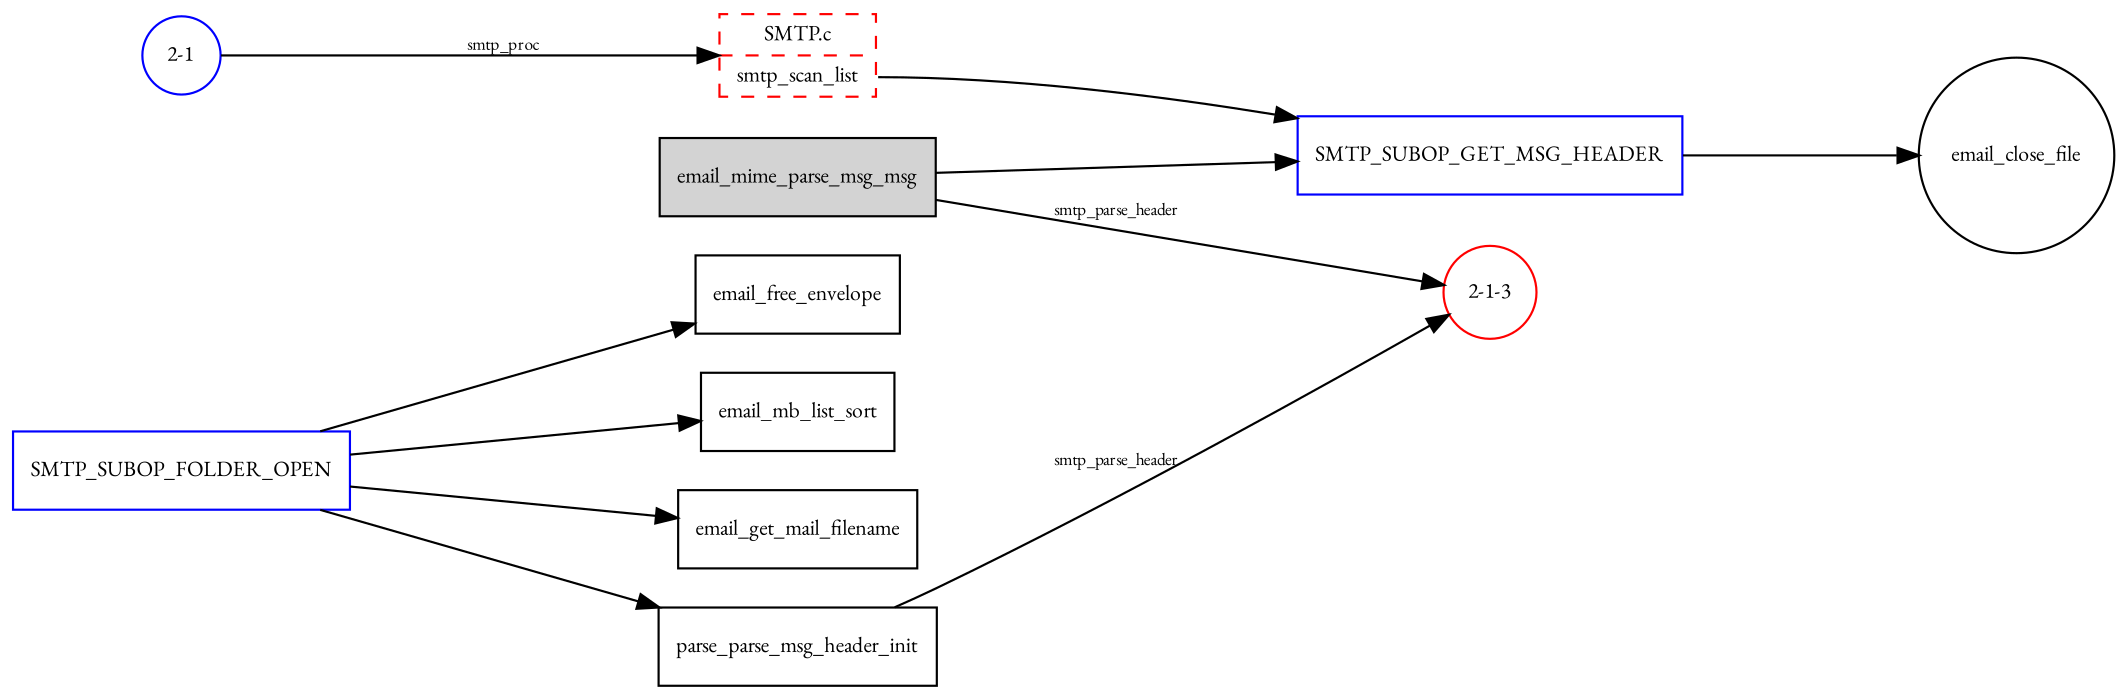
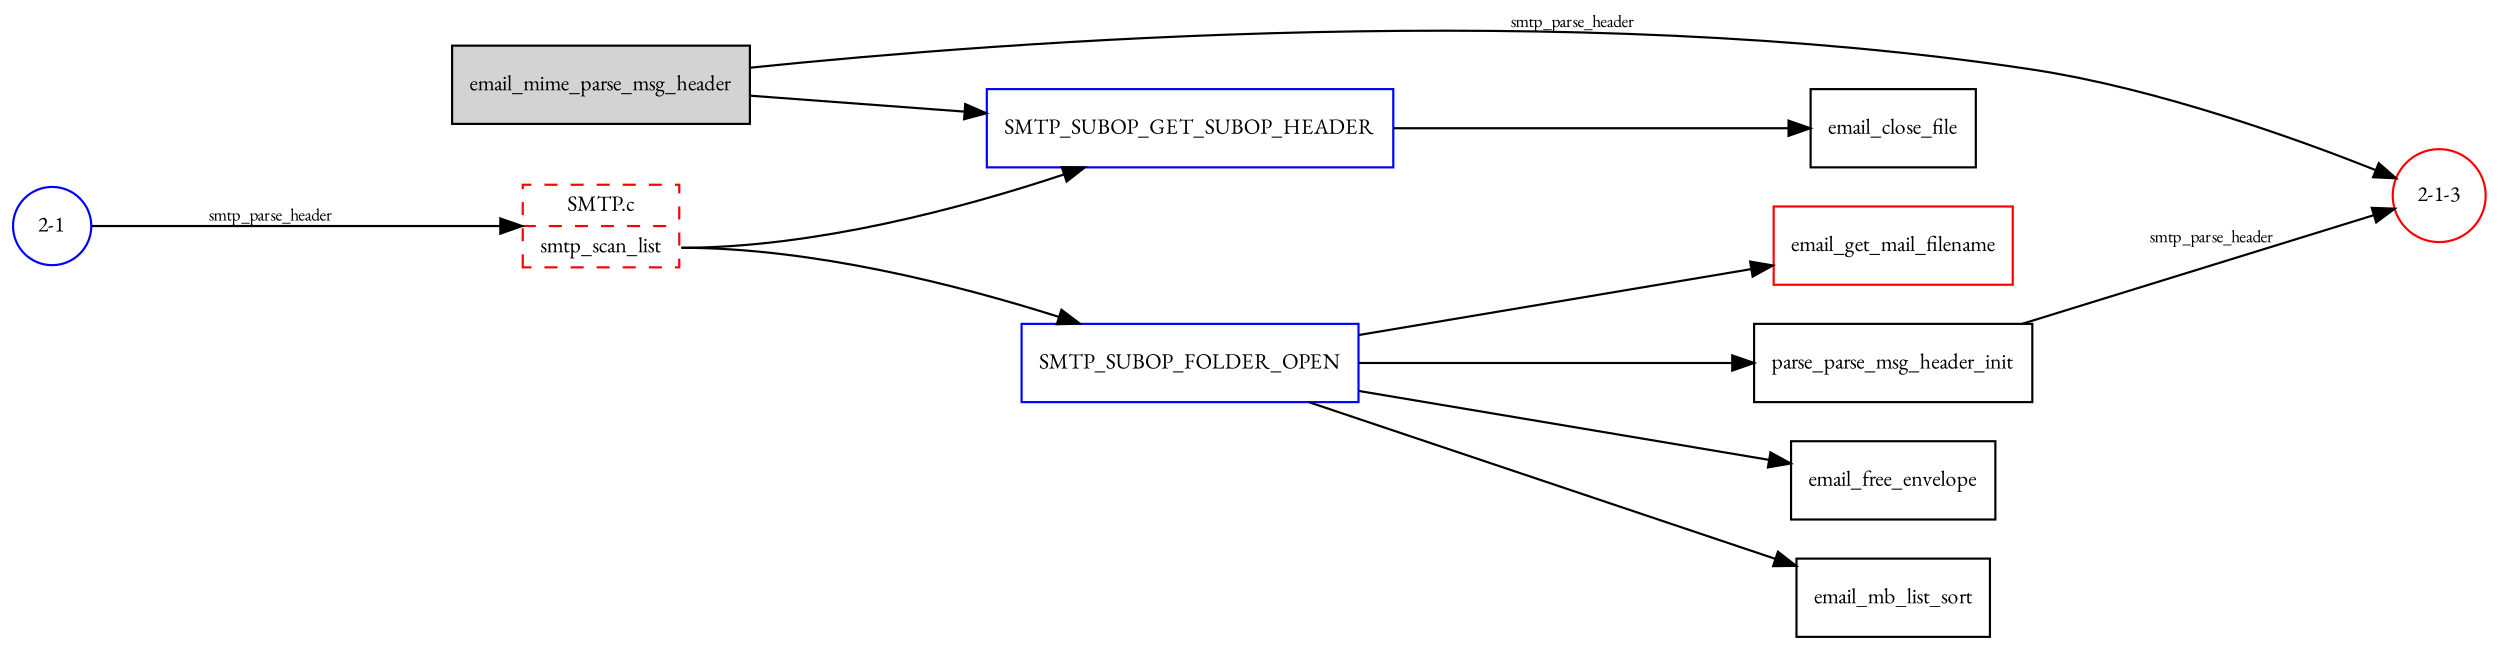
edge "2-1" -> "SMTP.c": label "smtp_proc" -> "smtp_parse_header"
node "SMTP_SUBOP_GET_MSG_HEADER": label "SMTP_SUBOP_GET_MSG_HEADER" -> "SMTP_SUBOP_GET_SUBOP_HEADER"
node "email_close_file": shape circle -> box
node "email_mime_parse_msg_msg": label "email_mime_parse_msg_msg" -> "email_mime_parse_msg_header"
edge "SMTP.c" -> "SMTP_SUBOP_FOLDER_OPEN": added
node "email_get_mail_filename": color black -> red
